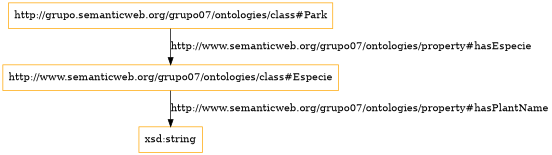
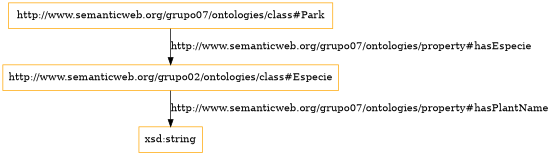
node "http://grupo.semanticweb.org/grupo07/ontologies/class#Park": label "http://grupo.semanticweb.org/grupo07/ontologies/class#Park" -> "http://www.semanticweb.org/grupo07/ontologies/class#Park"
node "http://www.semanticweb.org/grupo07/ontologies/class#Especie": label "http://www.semanticweb.org/grupo07/ontologies/class#Especie" -> "http://www.semanticweb.org/grupo02/ontologies/class#Especie"
